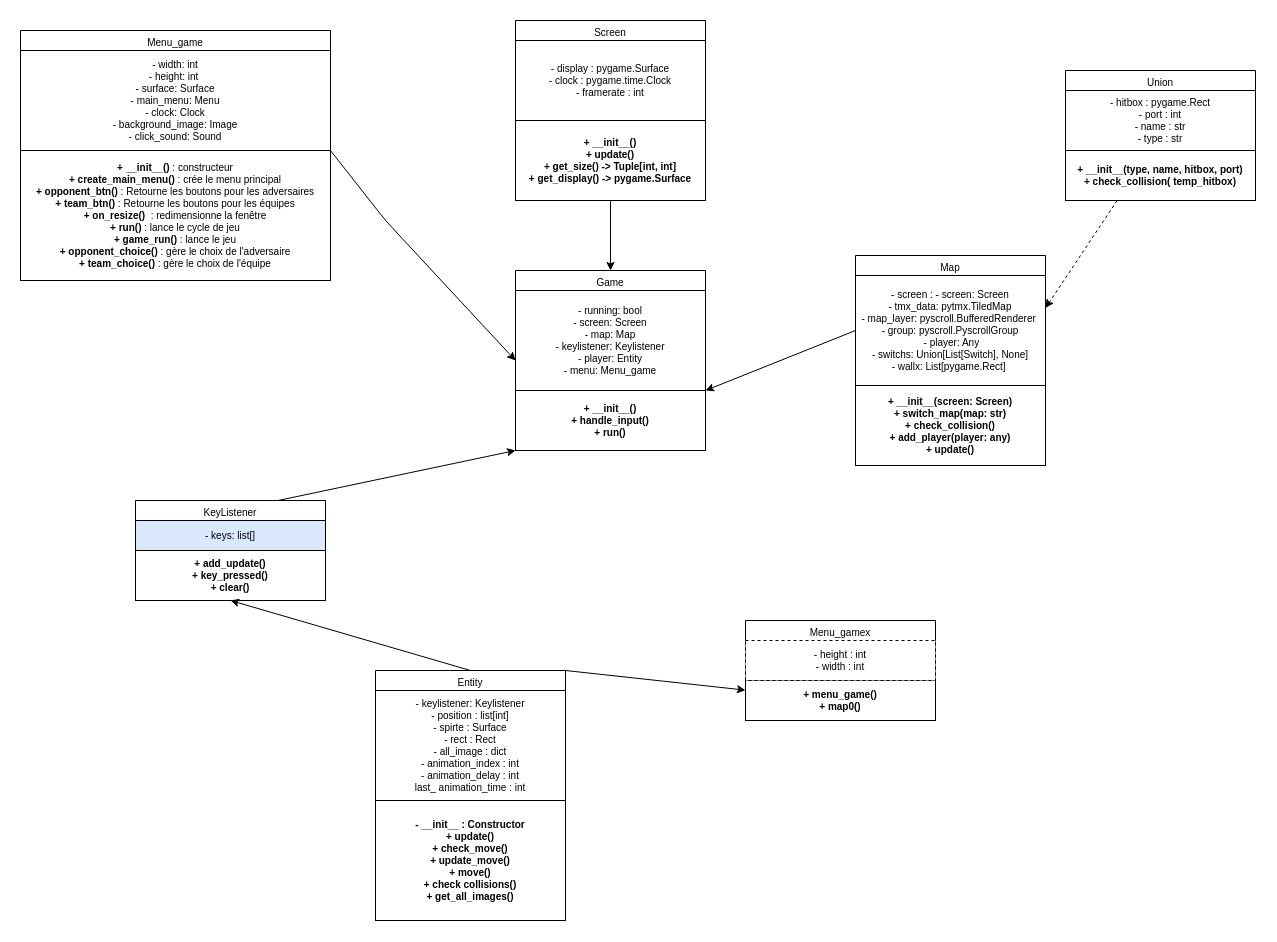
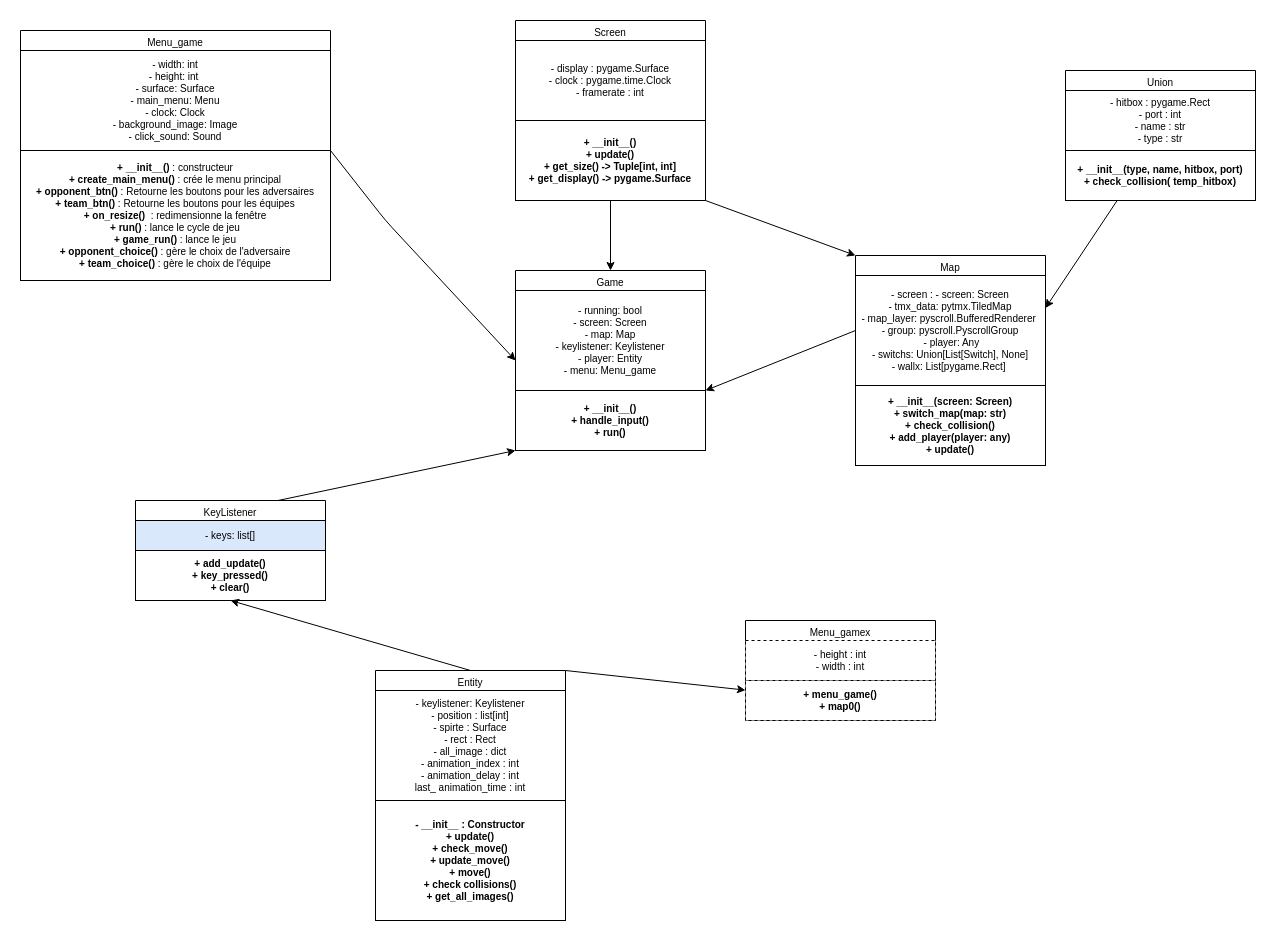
edge "Screen" -> "Map": added
edge "Union" -> "Map": style dashed -> solid
node "+ menu_game() + map0()": style solid -> dashed
